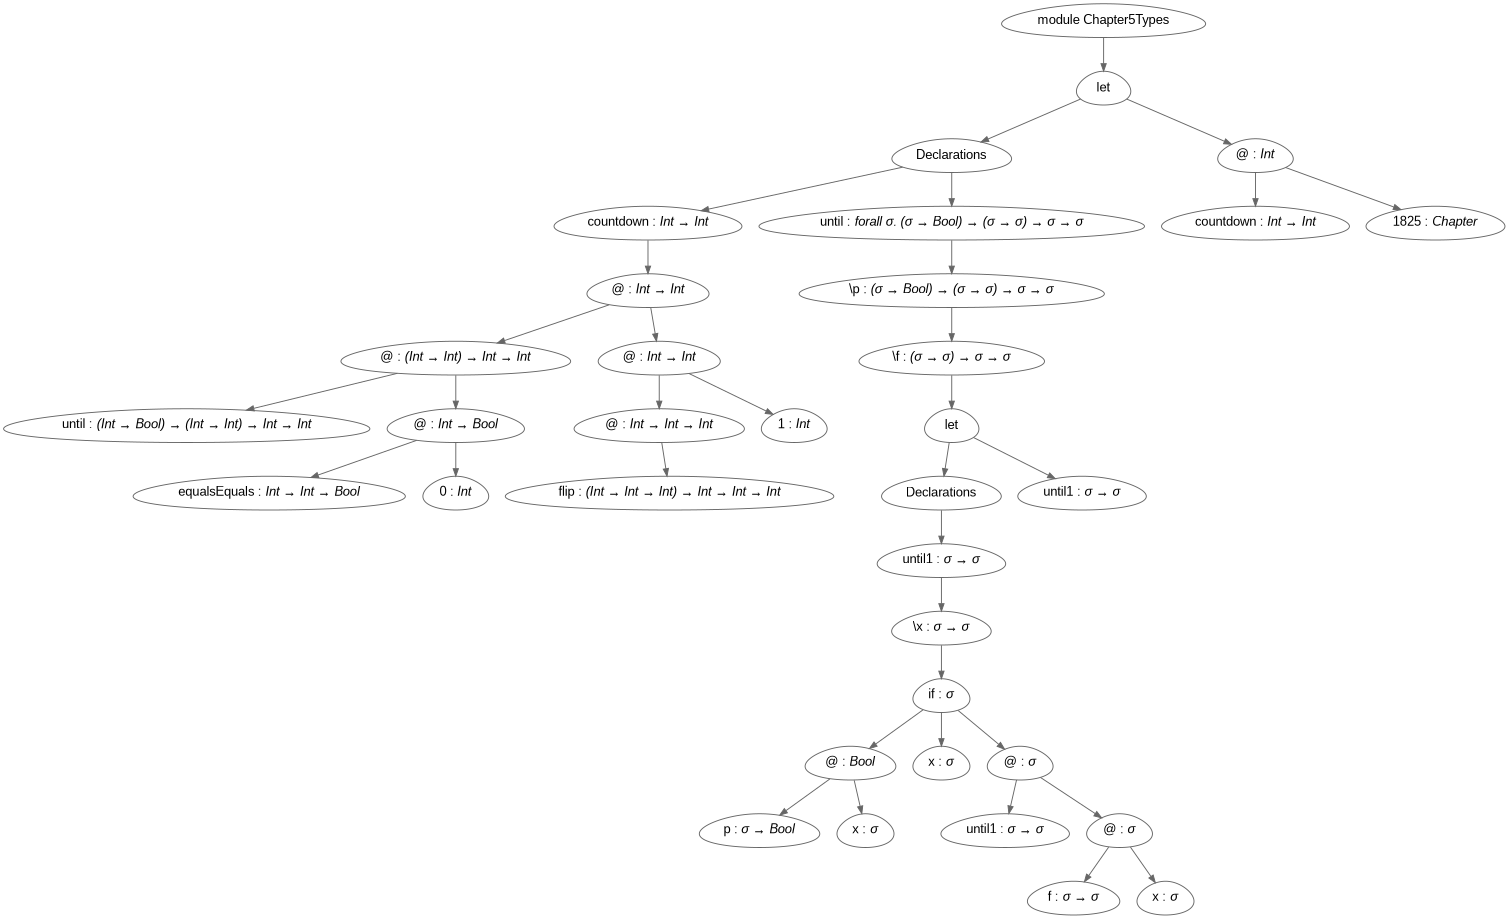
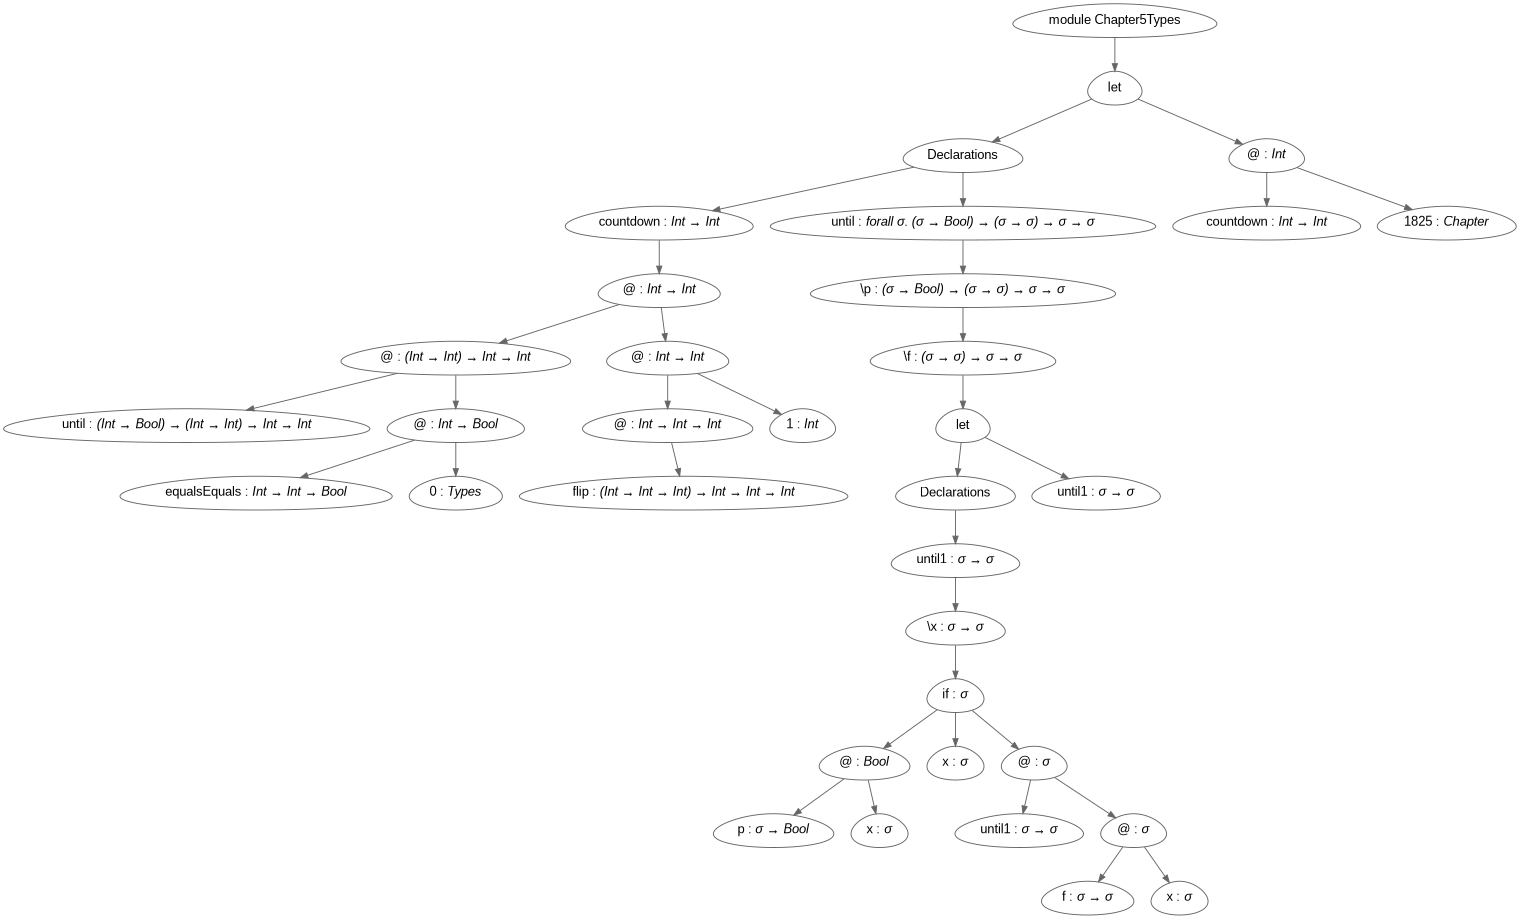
node "0 :": text "Int" -> "Types"
